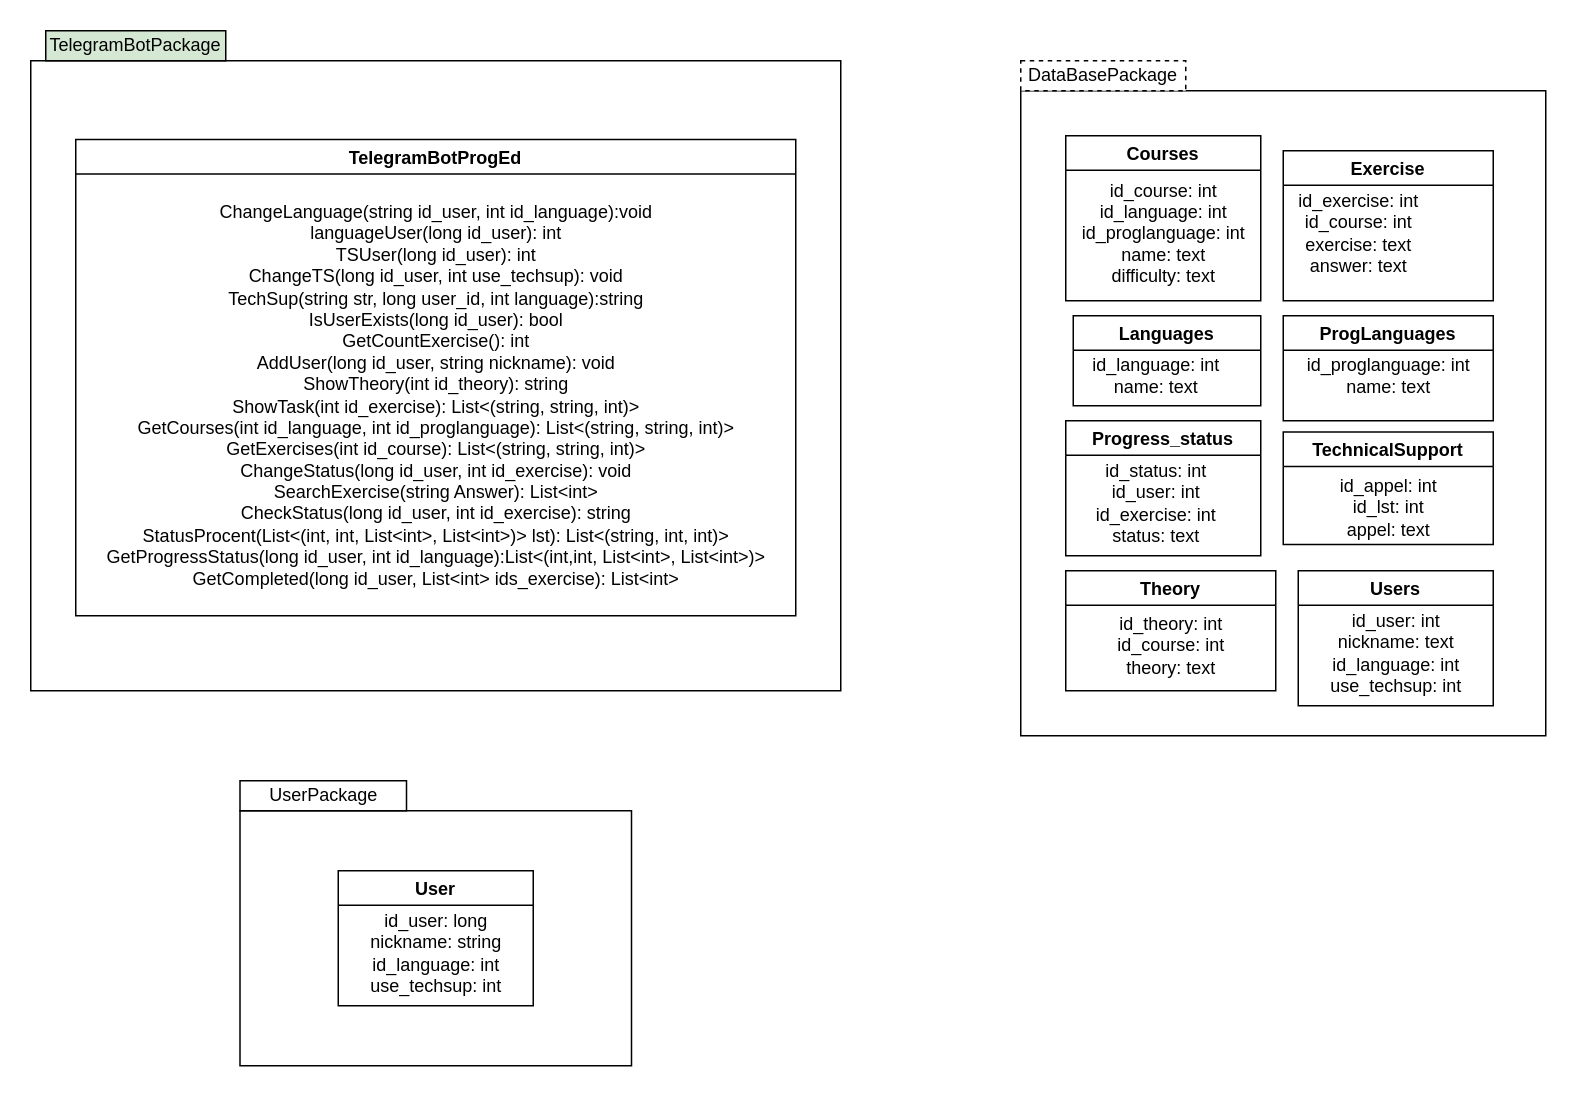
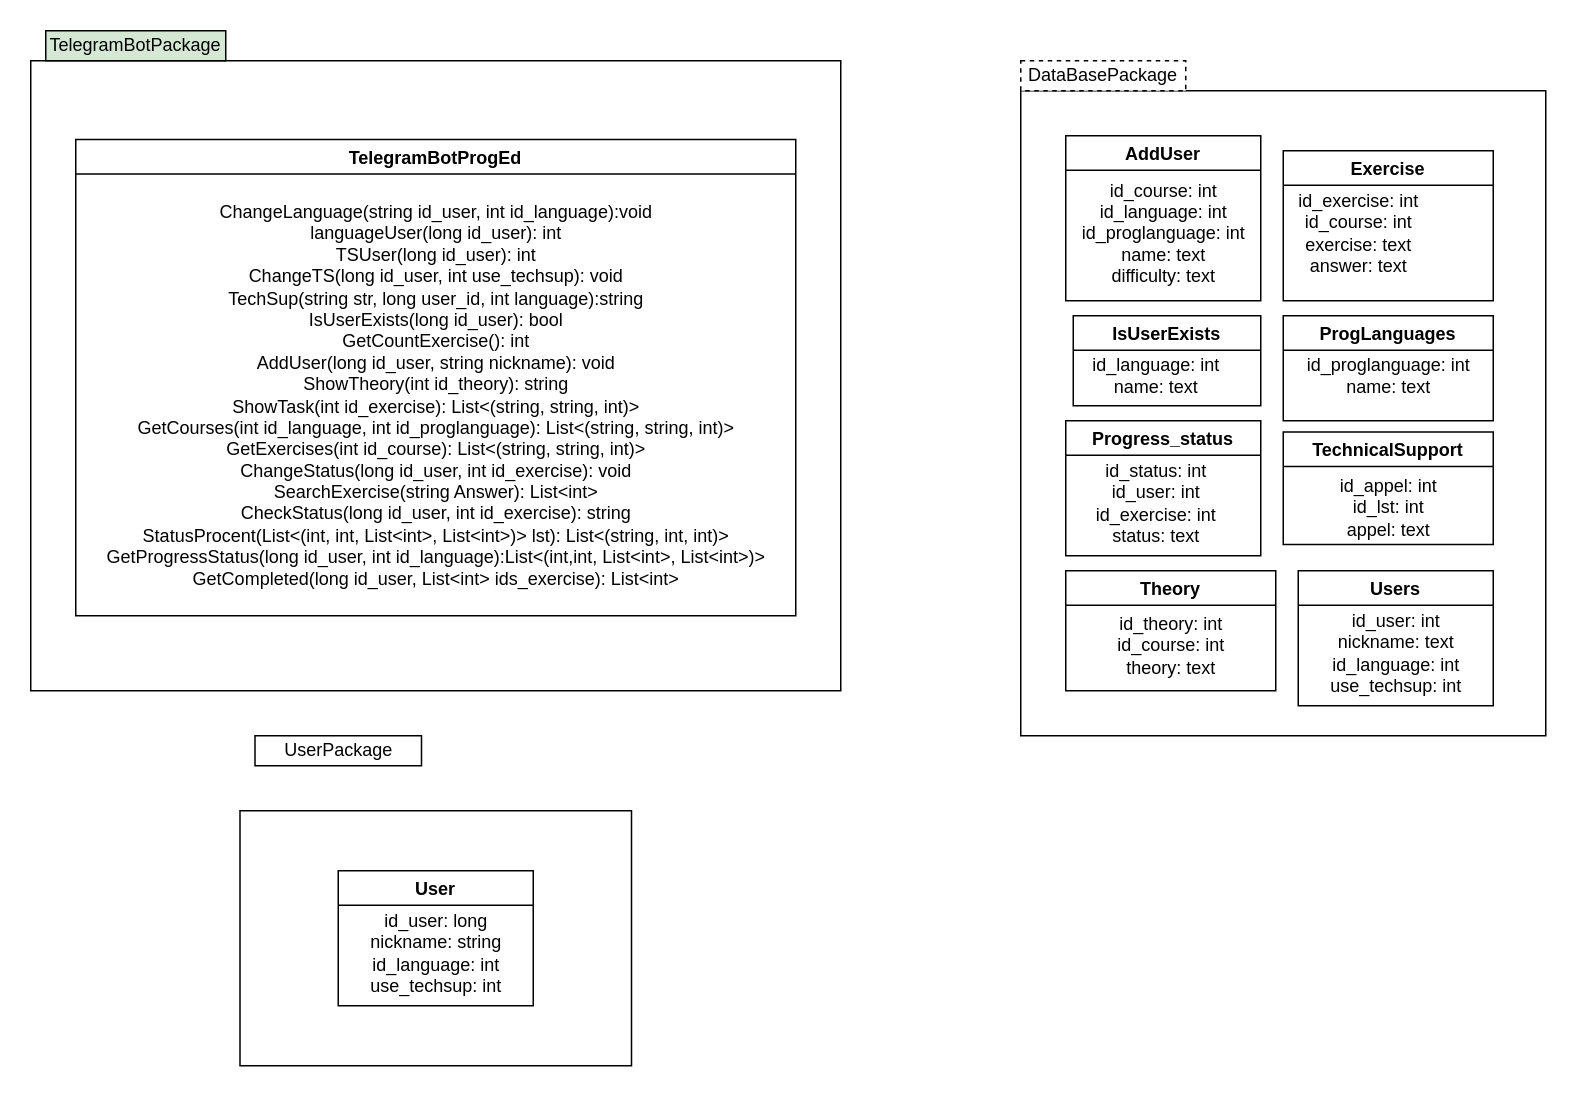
node "Courses": label "Courses" -> "AddUser"
node "Languages": label "Languages" -> "IsUserExists"
node "UserPackage": moved (323, 796) -> (338, 751)
